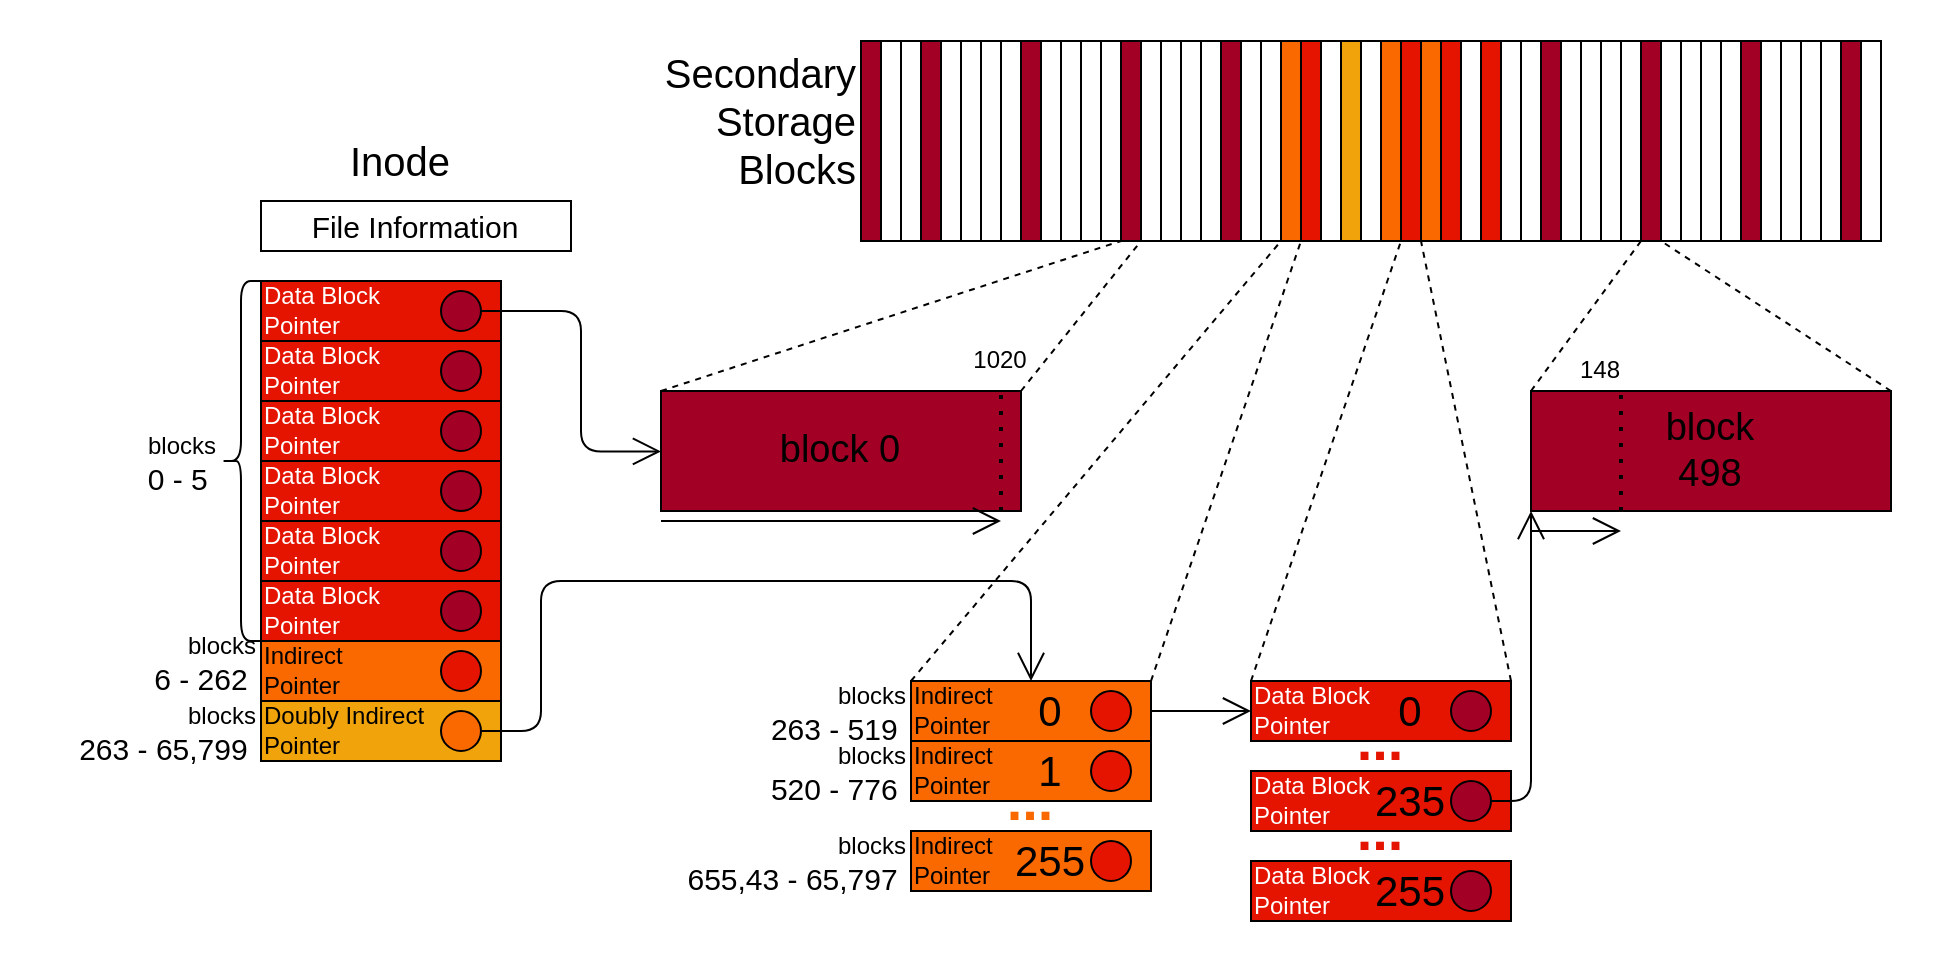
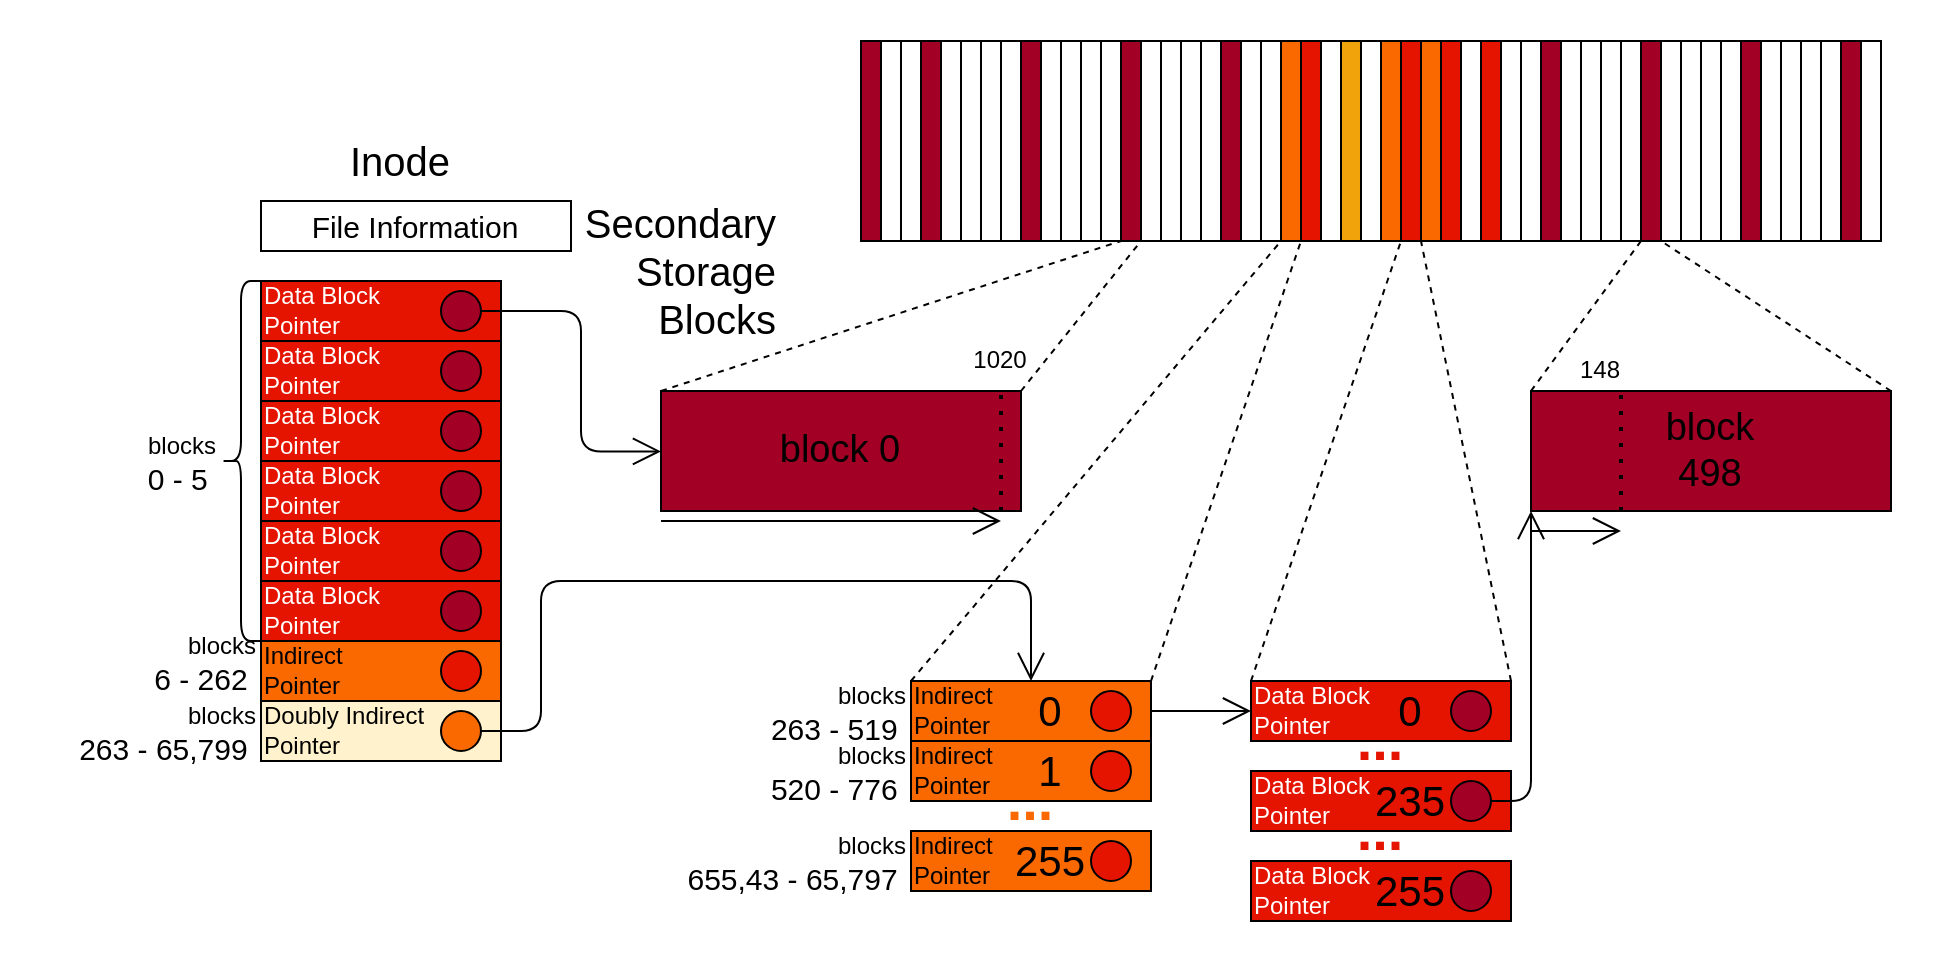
node "Secondary Storage Blocks": moved (771, 121) -> (691, 271)
node "Doubly Indirect Pointer": fillcolor #f0a30a -> #fff2cc
